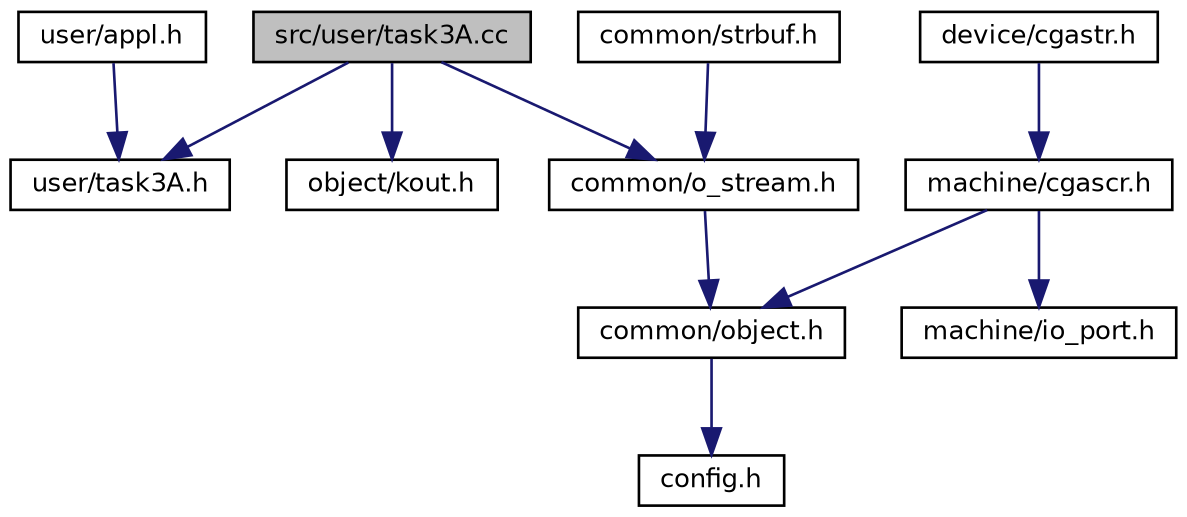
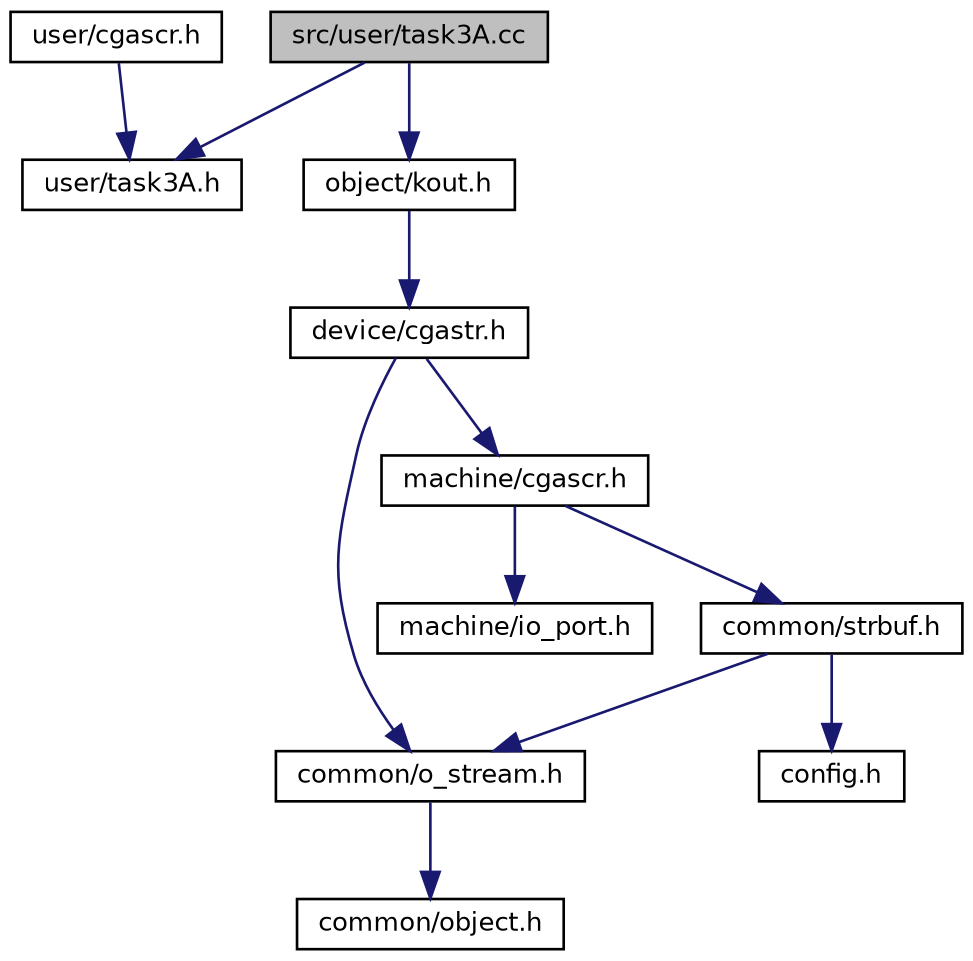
node "user/appl.h": label "user/appl.h" -> "user/cgascr.h"
edge "src/user/task3A.cc" -> "common/o_stream.h": now "device/cgastr.h" -> "common/o_stream.h"
edge "object/kout.h" -> "device/cgastr.h": added
edge "machine/cgascr.h" -> "common/object.h": now "machine/cgascr.h" -> "common/strbuf.h"
edge "common/object.h" -> "config.h": now "common/strbuf.h" -> "config.h"
